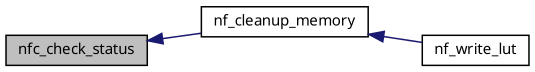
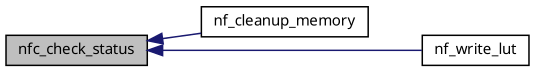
edge "nf_write_lut" -> "nf_cleanup_memory": now "nf_write_lut" -> "nfc_check_status"
